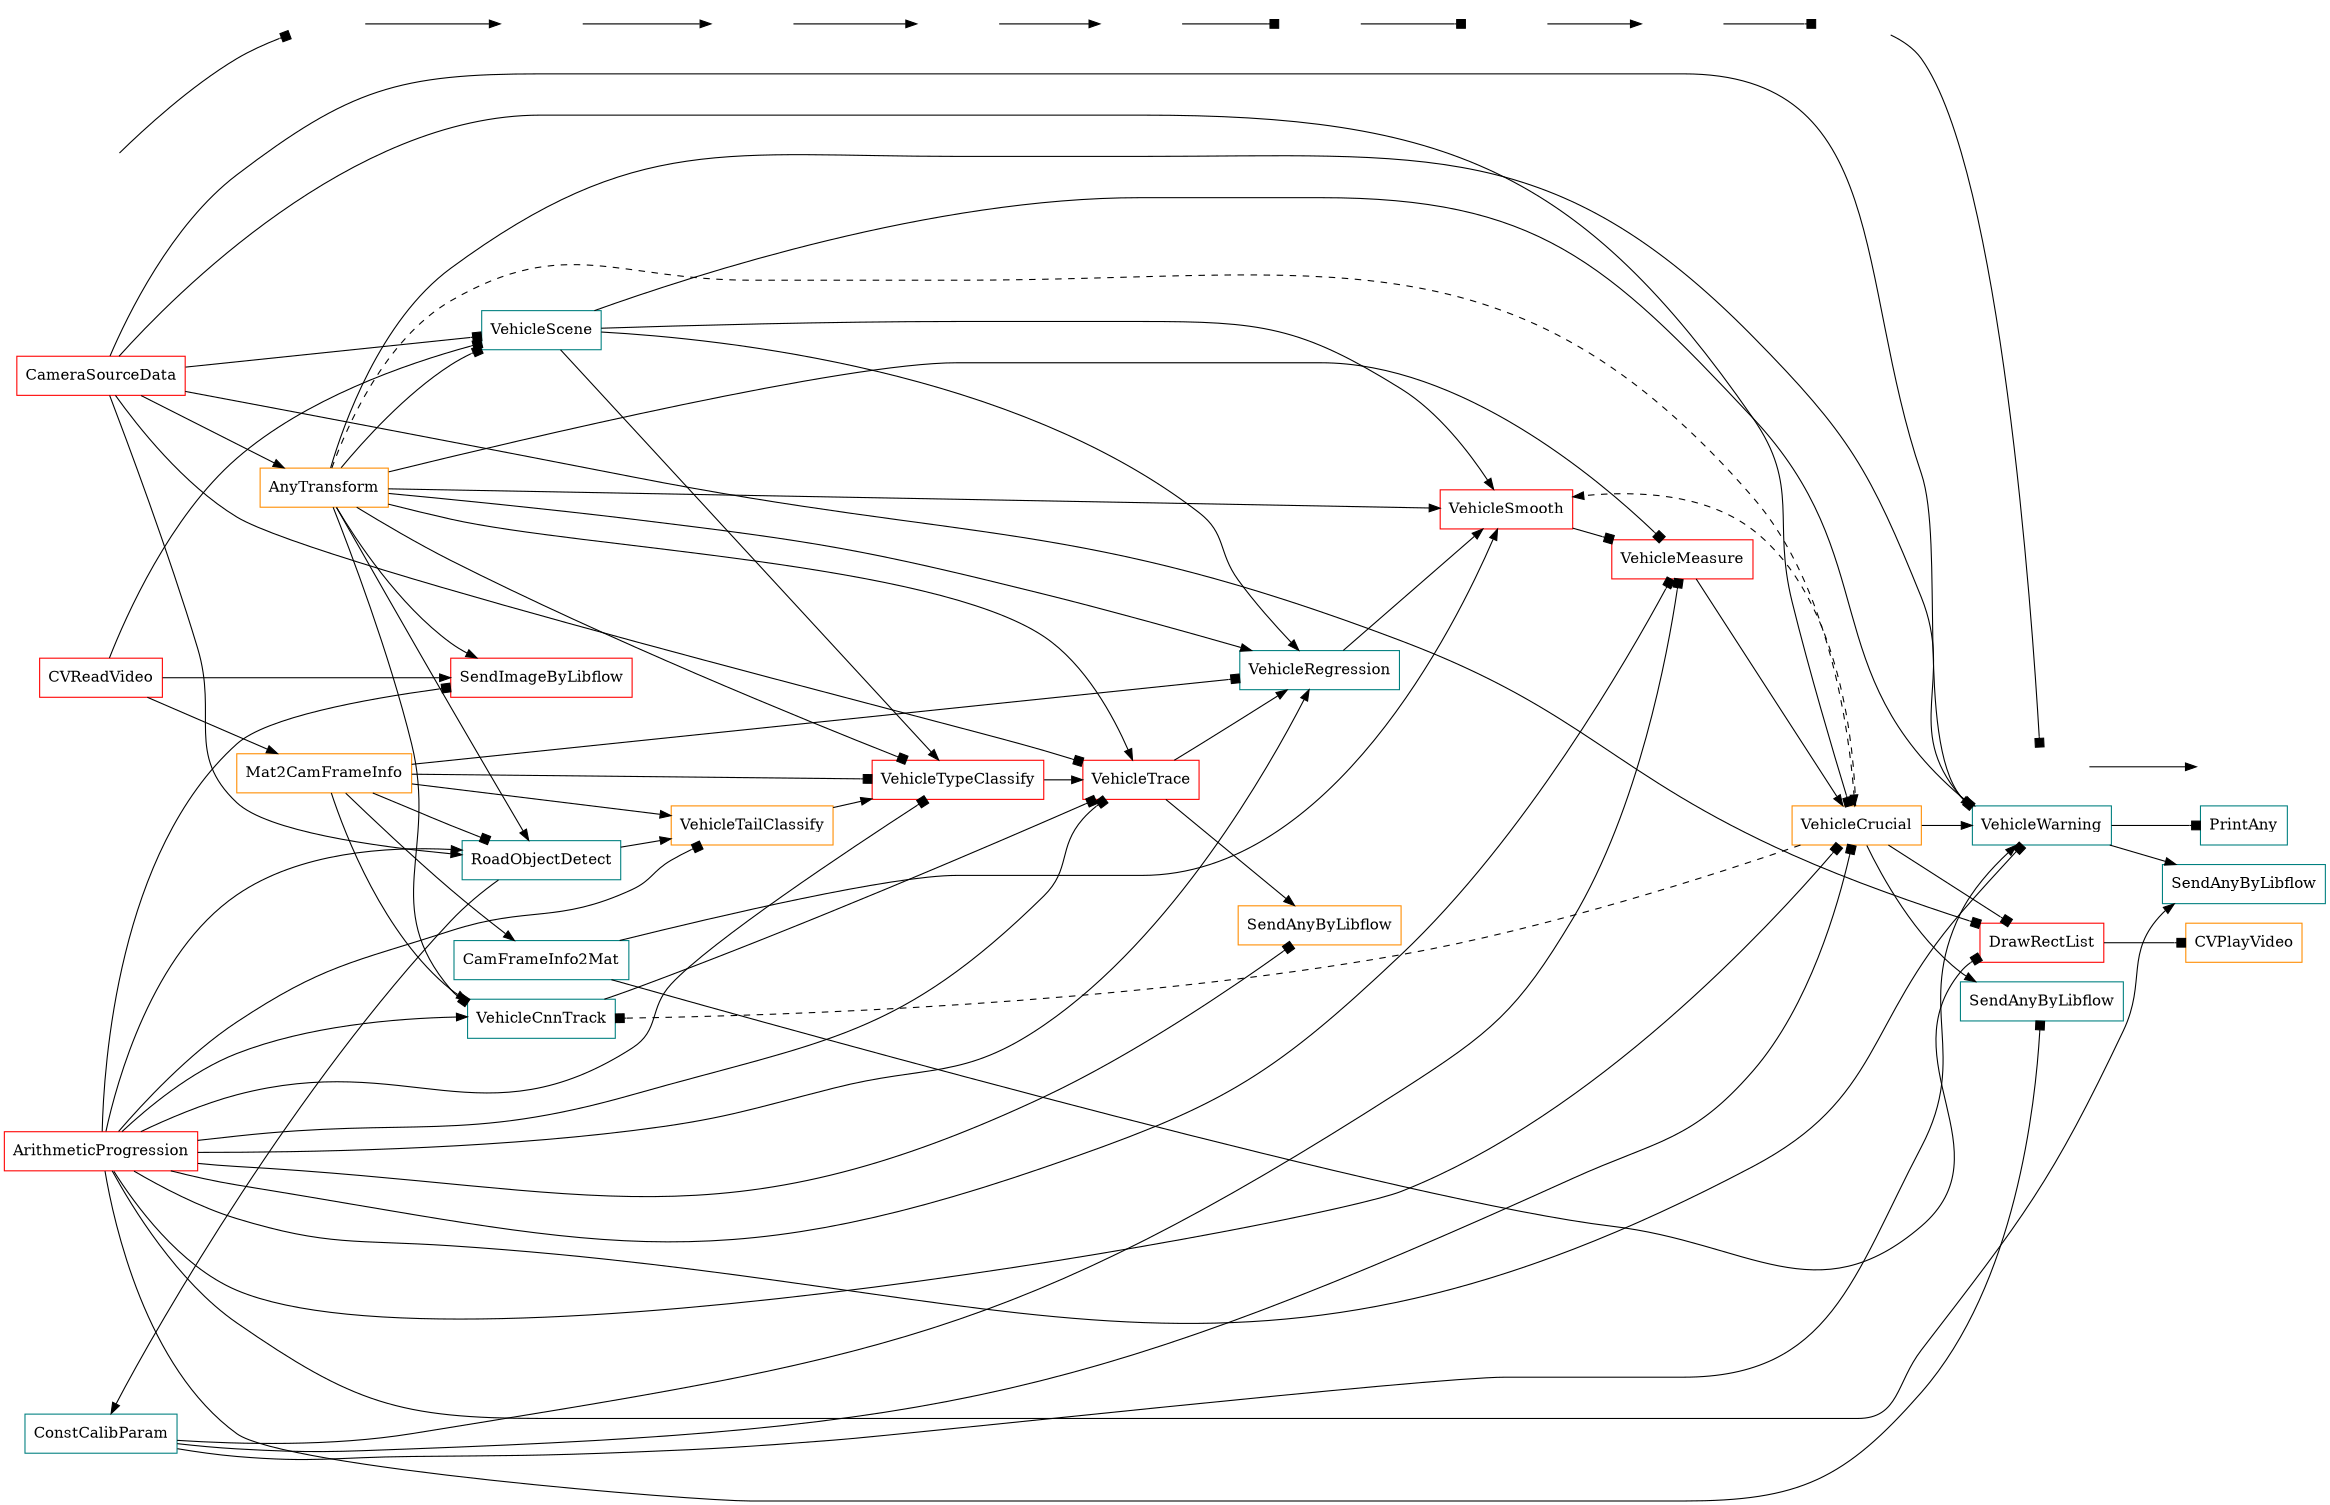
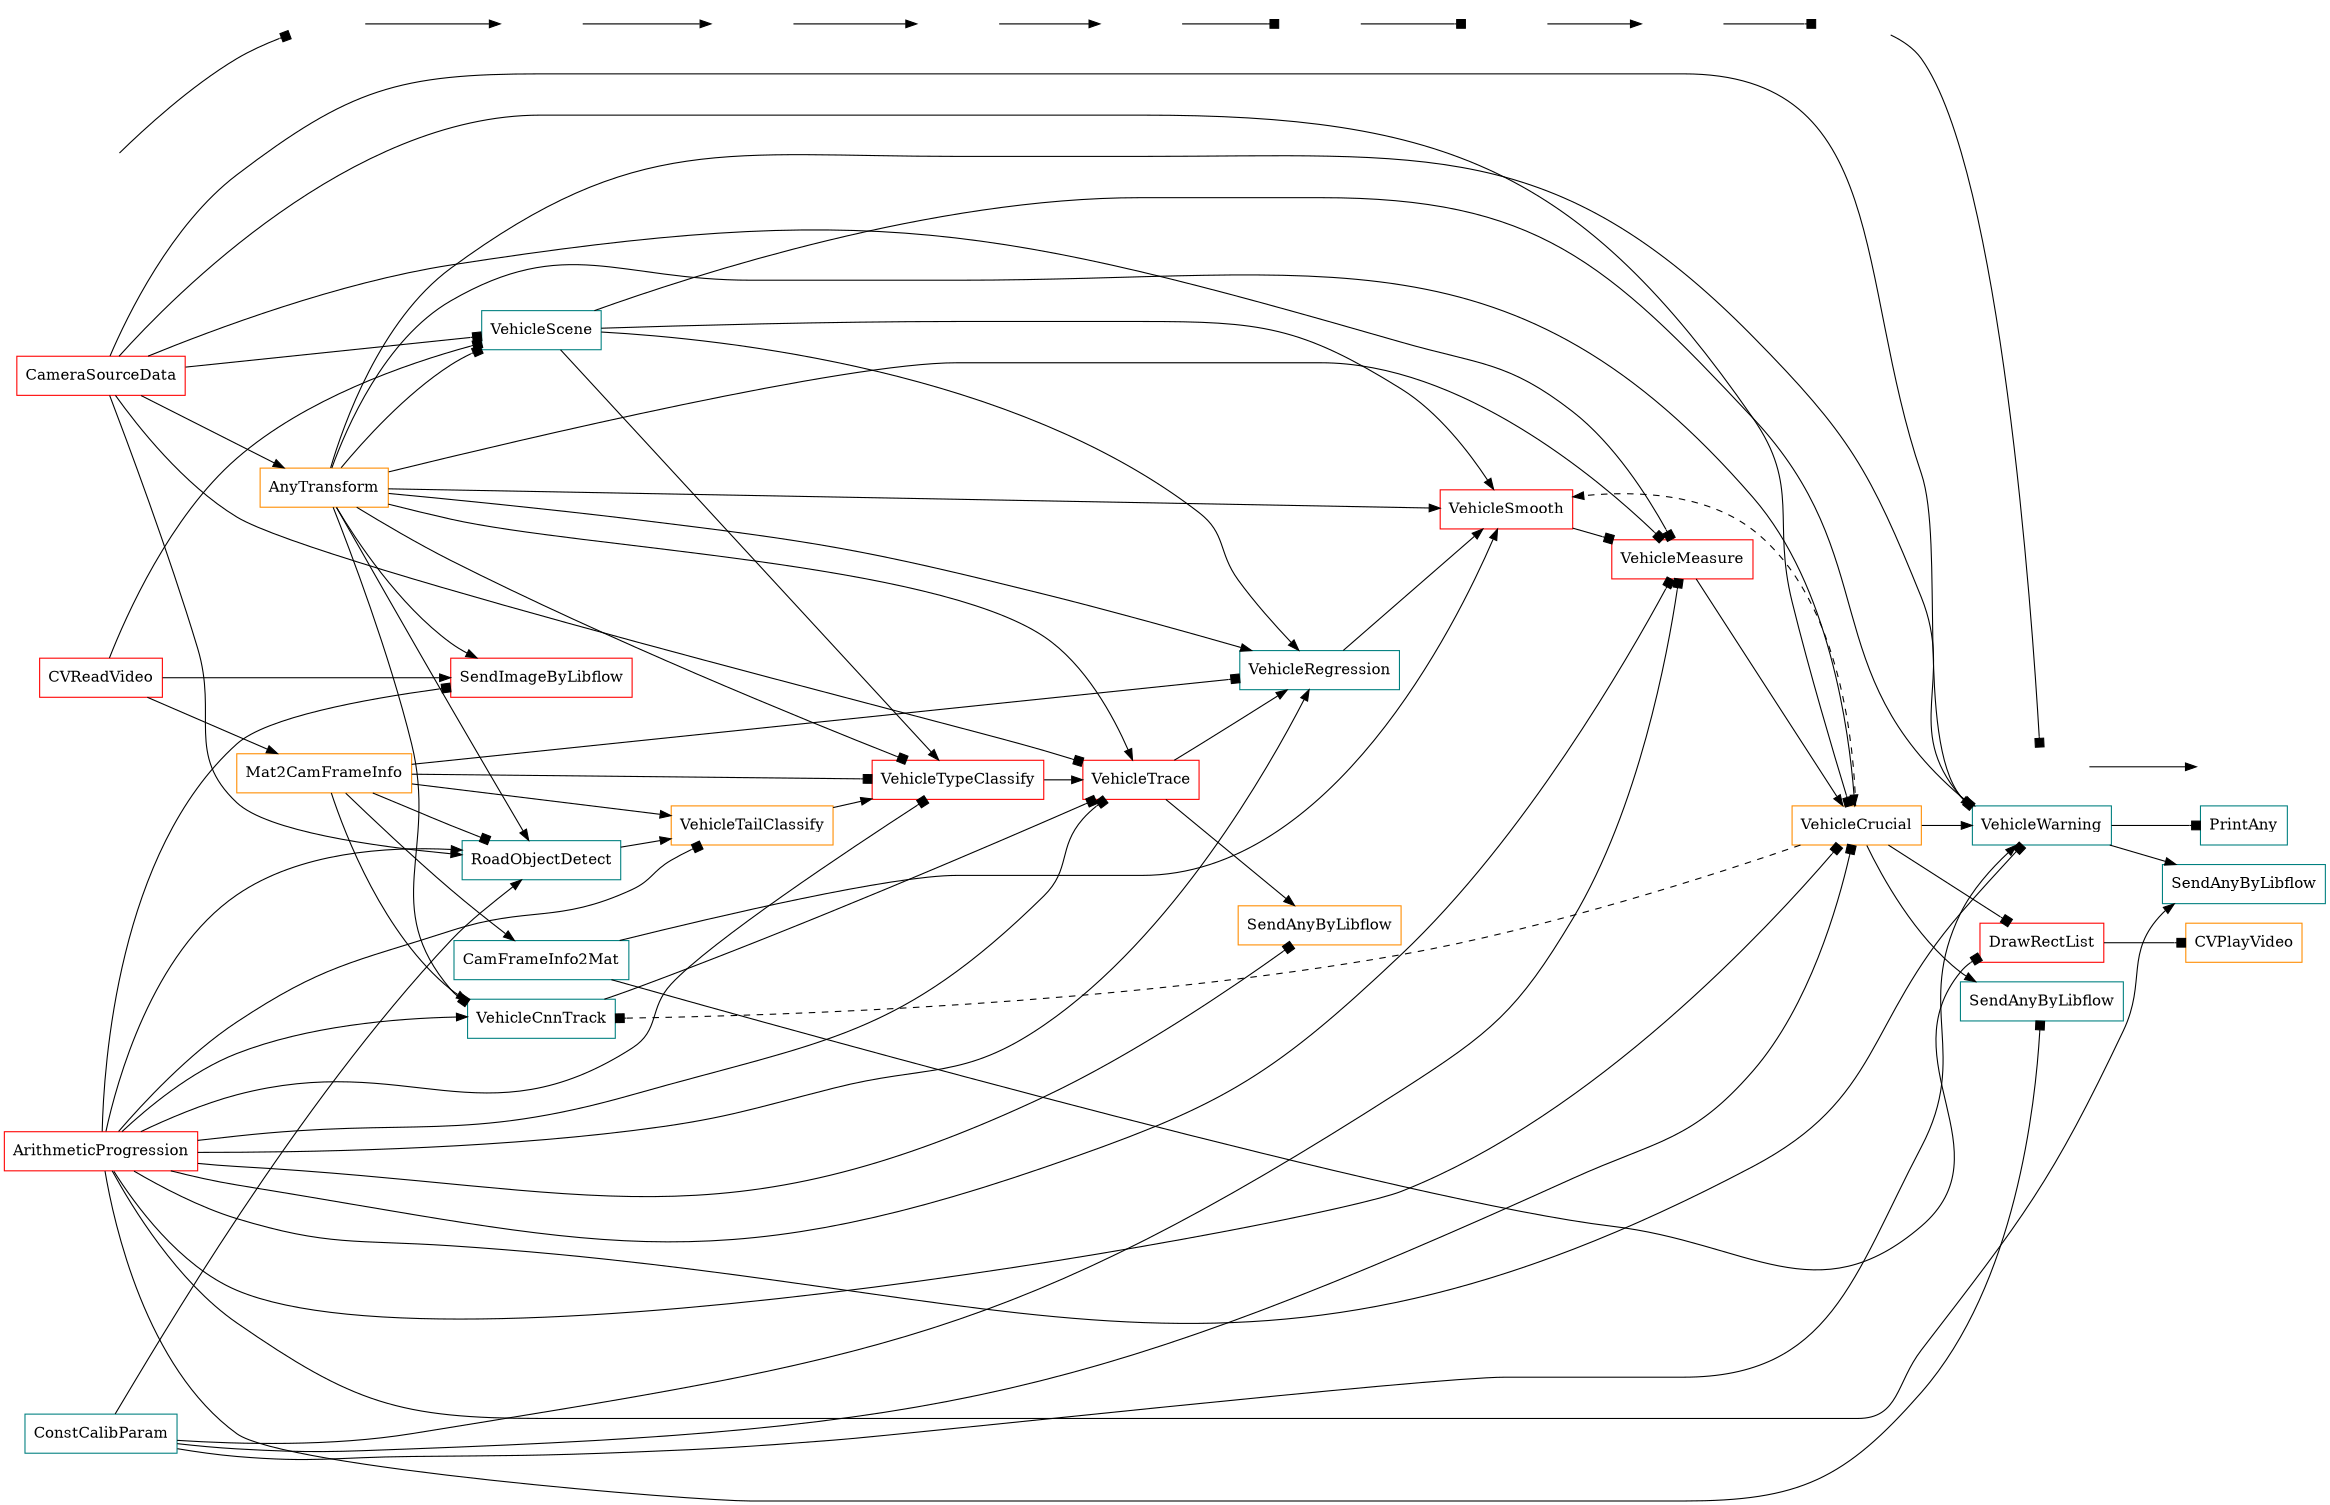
edge "AnyTransform" -> "VehicleCrucial": style dashed -> solid
edge "CameraSourceData" -> "DrawRectList": now "CameraSourceData" -> "VehicleMeasure"
edge "RoadObjectDetect" -> "ConstCalibParam": reversed
